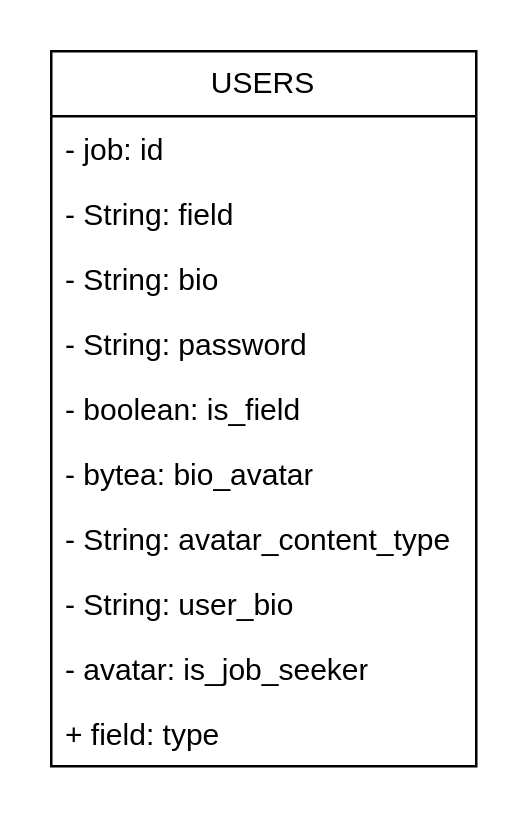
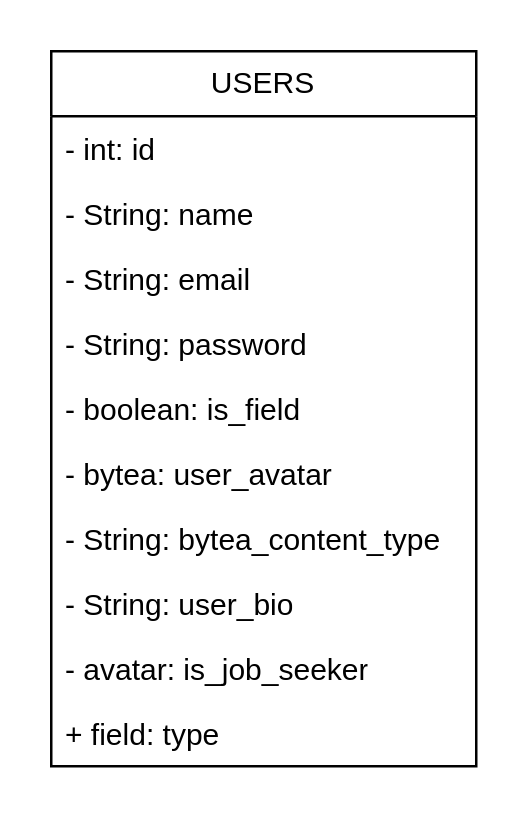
node "- job: id": label "- job: id" -> "- int: id"
node "- String: field": label "- String: field" -> "- String: name"
node "- String: bio": label "- String: bio" -> "- String: email"
node "- bytea: bio_avatar": label "- bytea: bio_avatar" -> "- bytea: user_avatar"
node "- String: avatar_content_type": label "- String: avatar_content_type" -> "- String: bytea_content_type"
